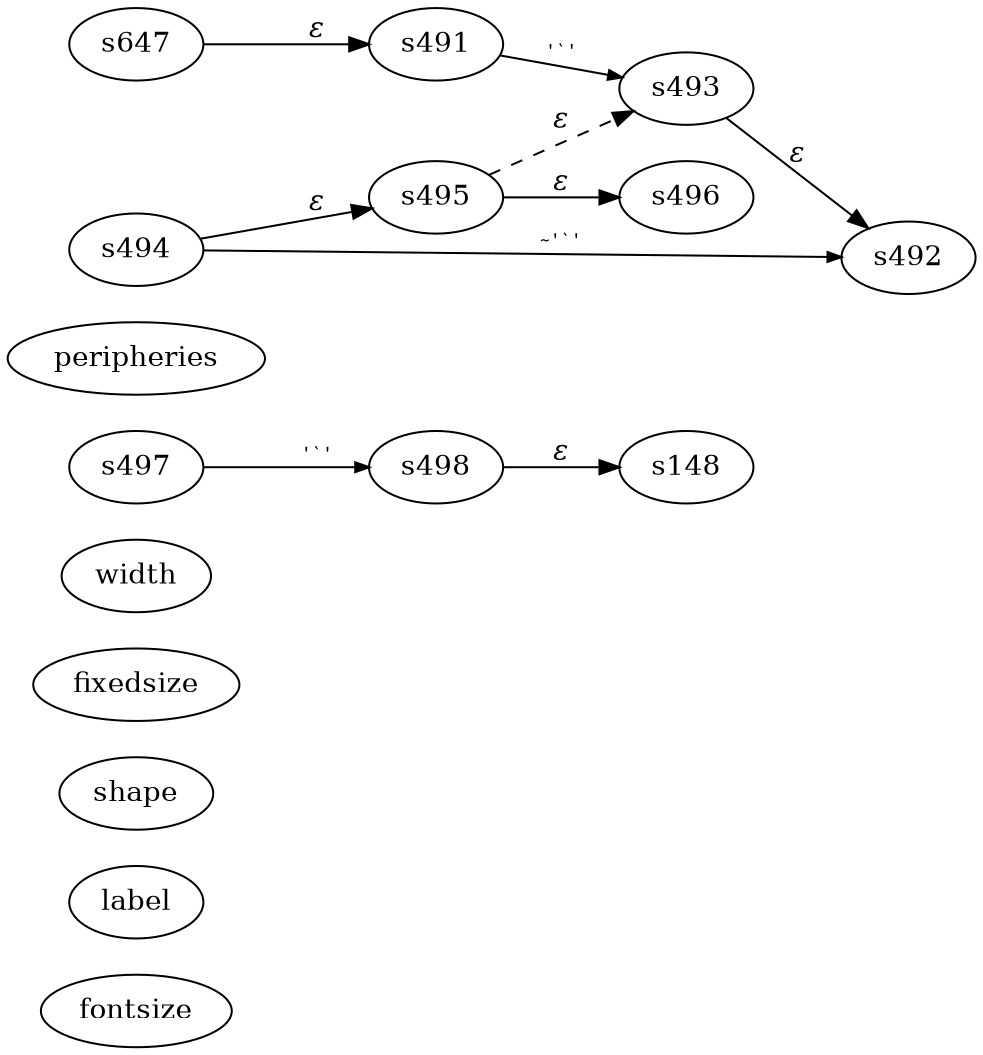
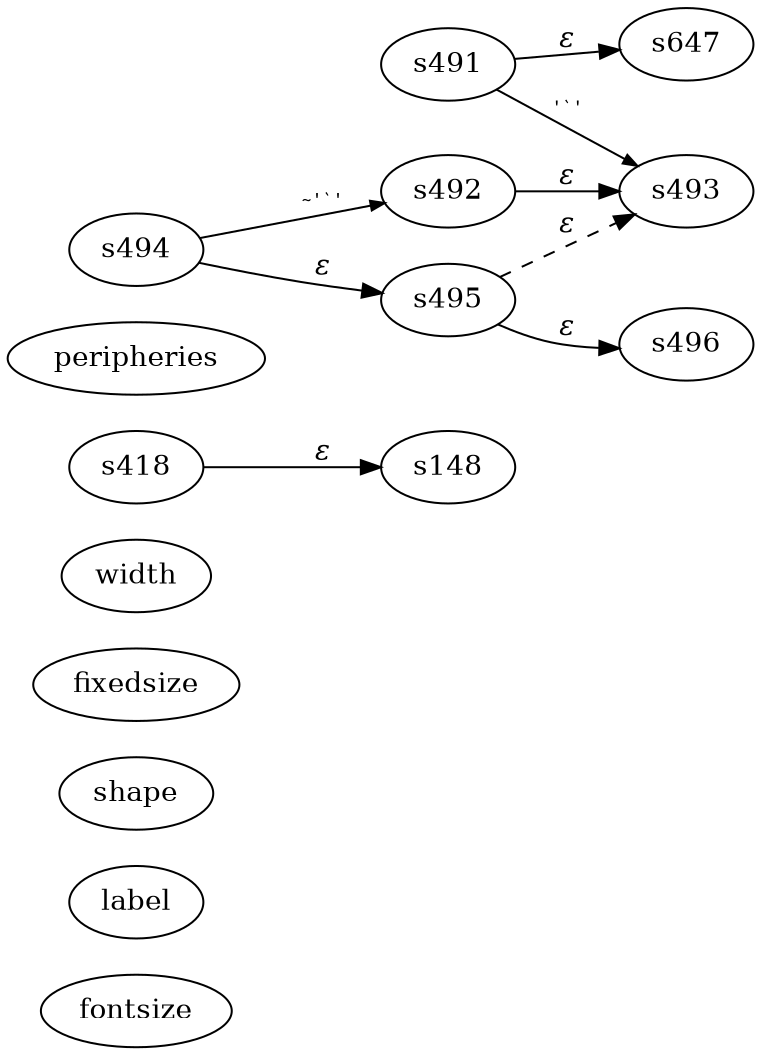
edge "s647" -> "s491": reversed
edge "s493" -> "s492": reversed
node "s497": removed
node "s498": label "s498" -> "s418"
